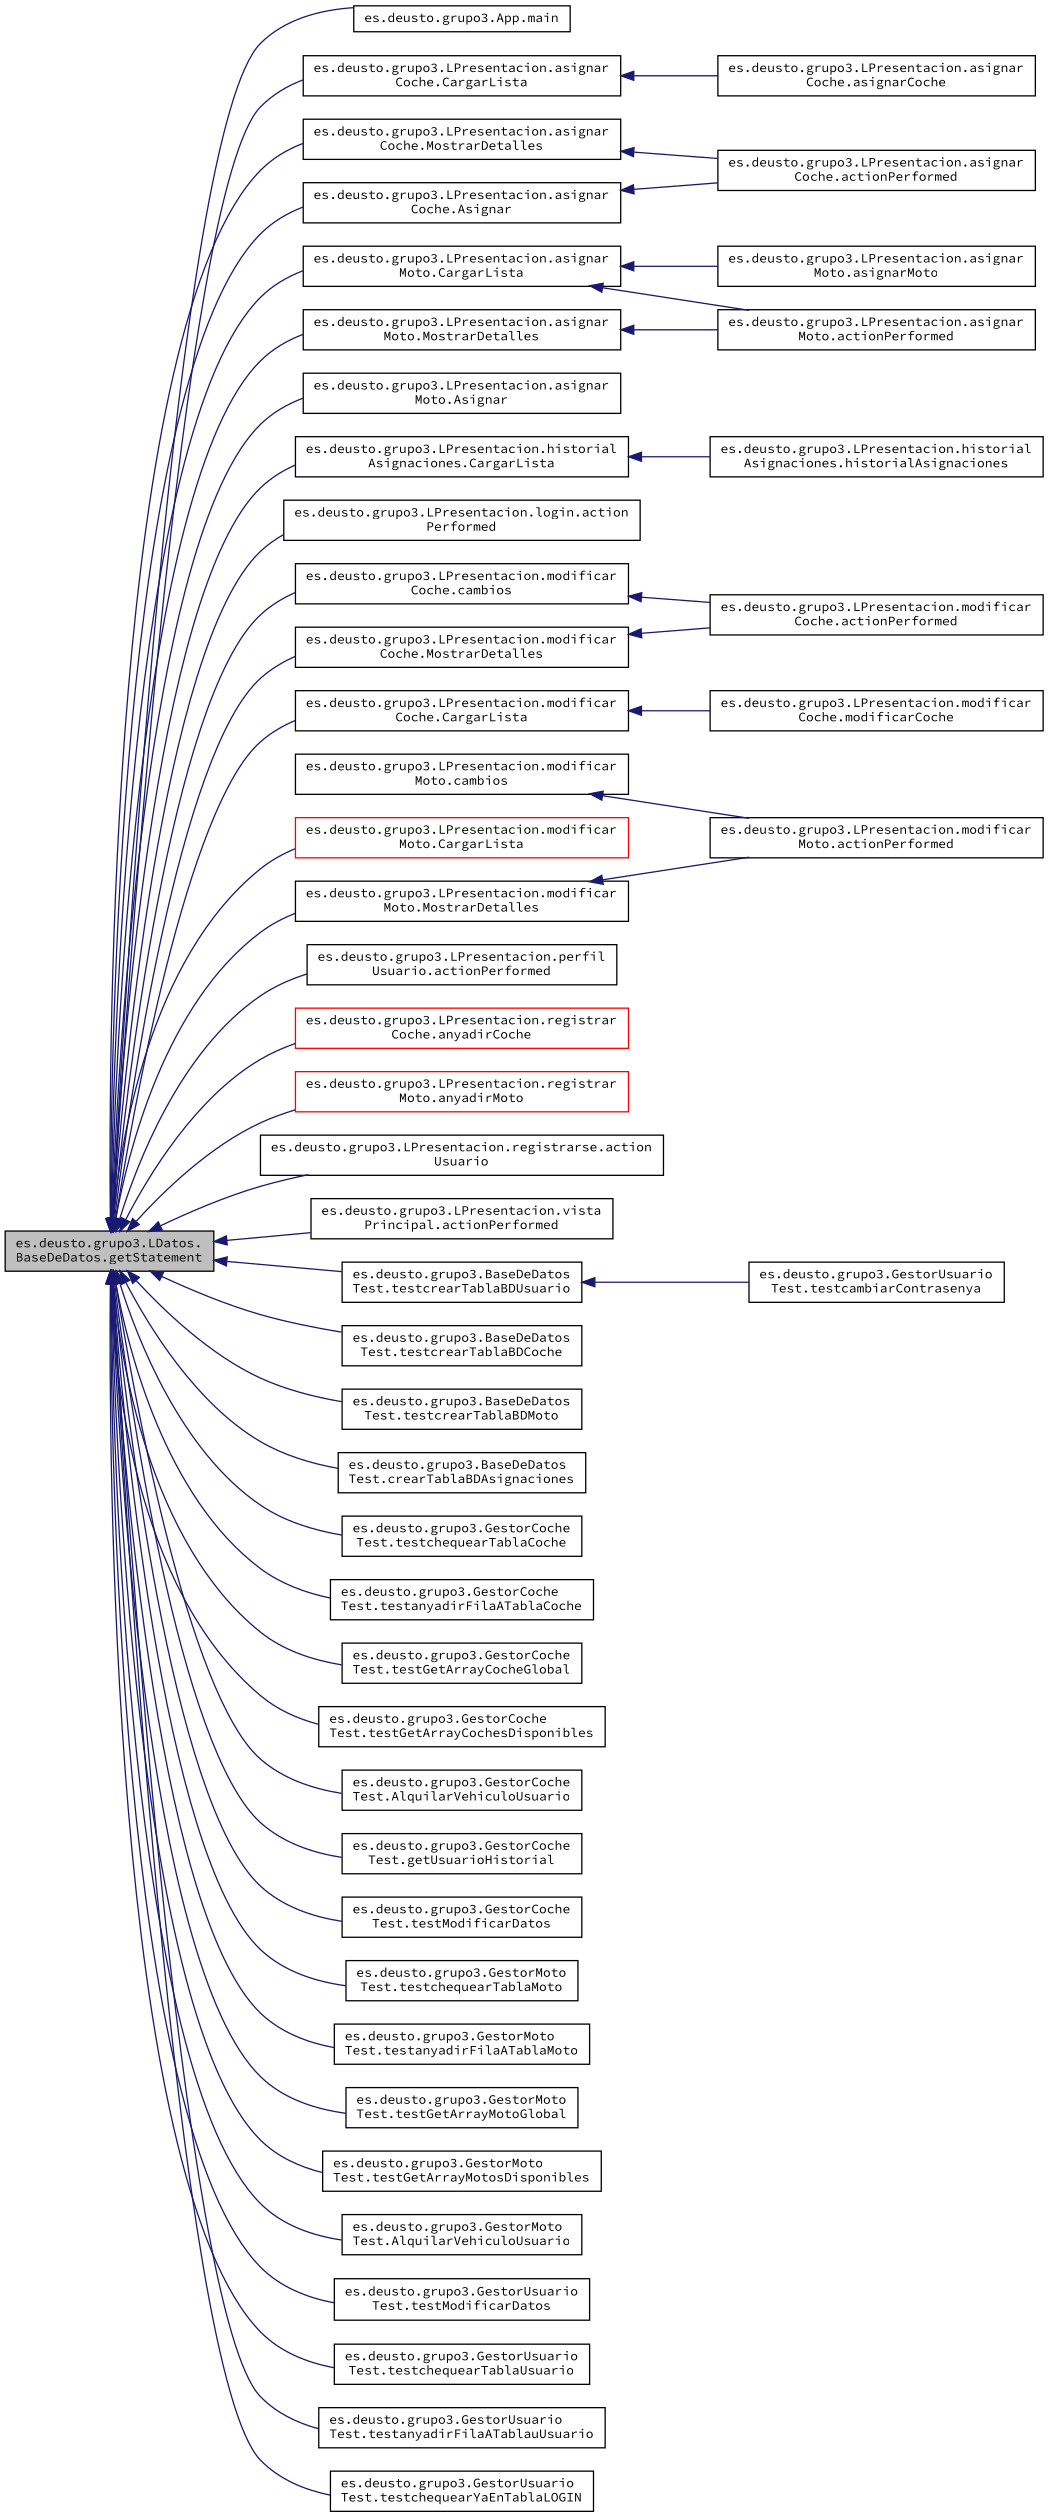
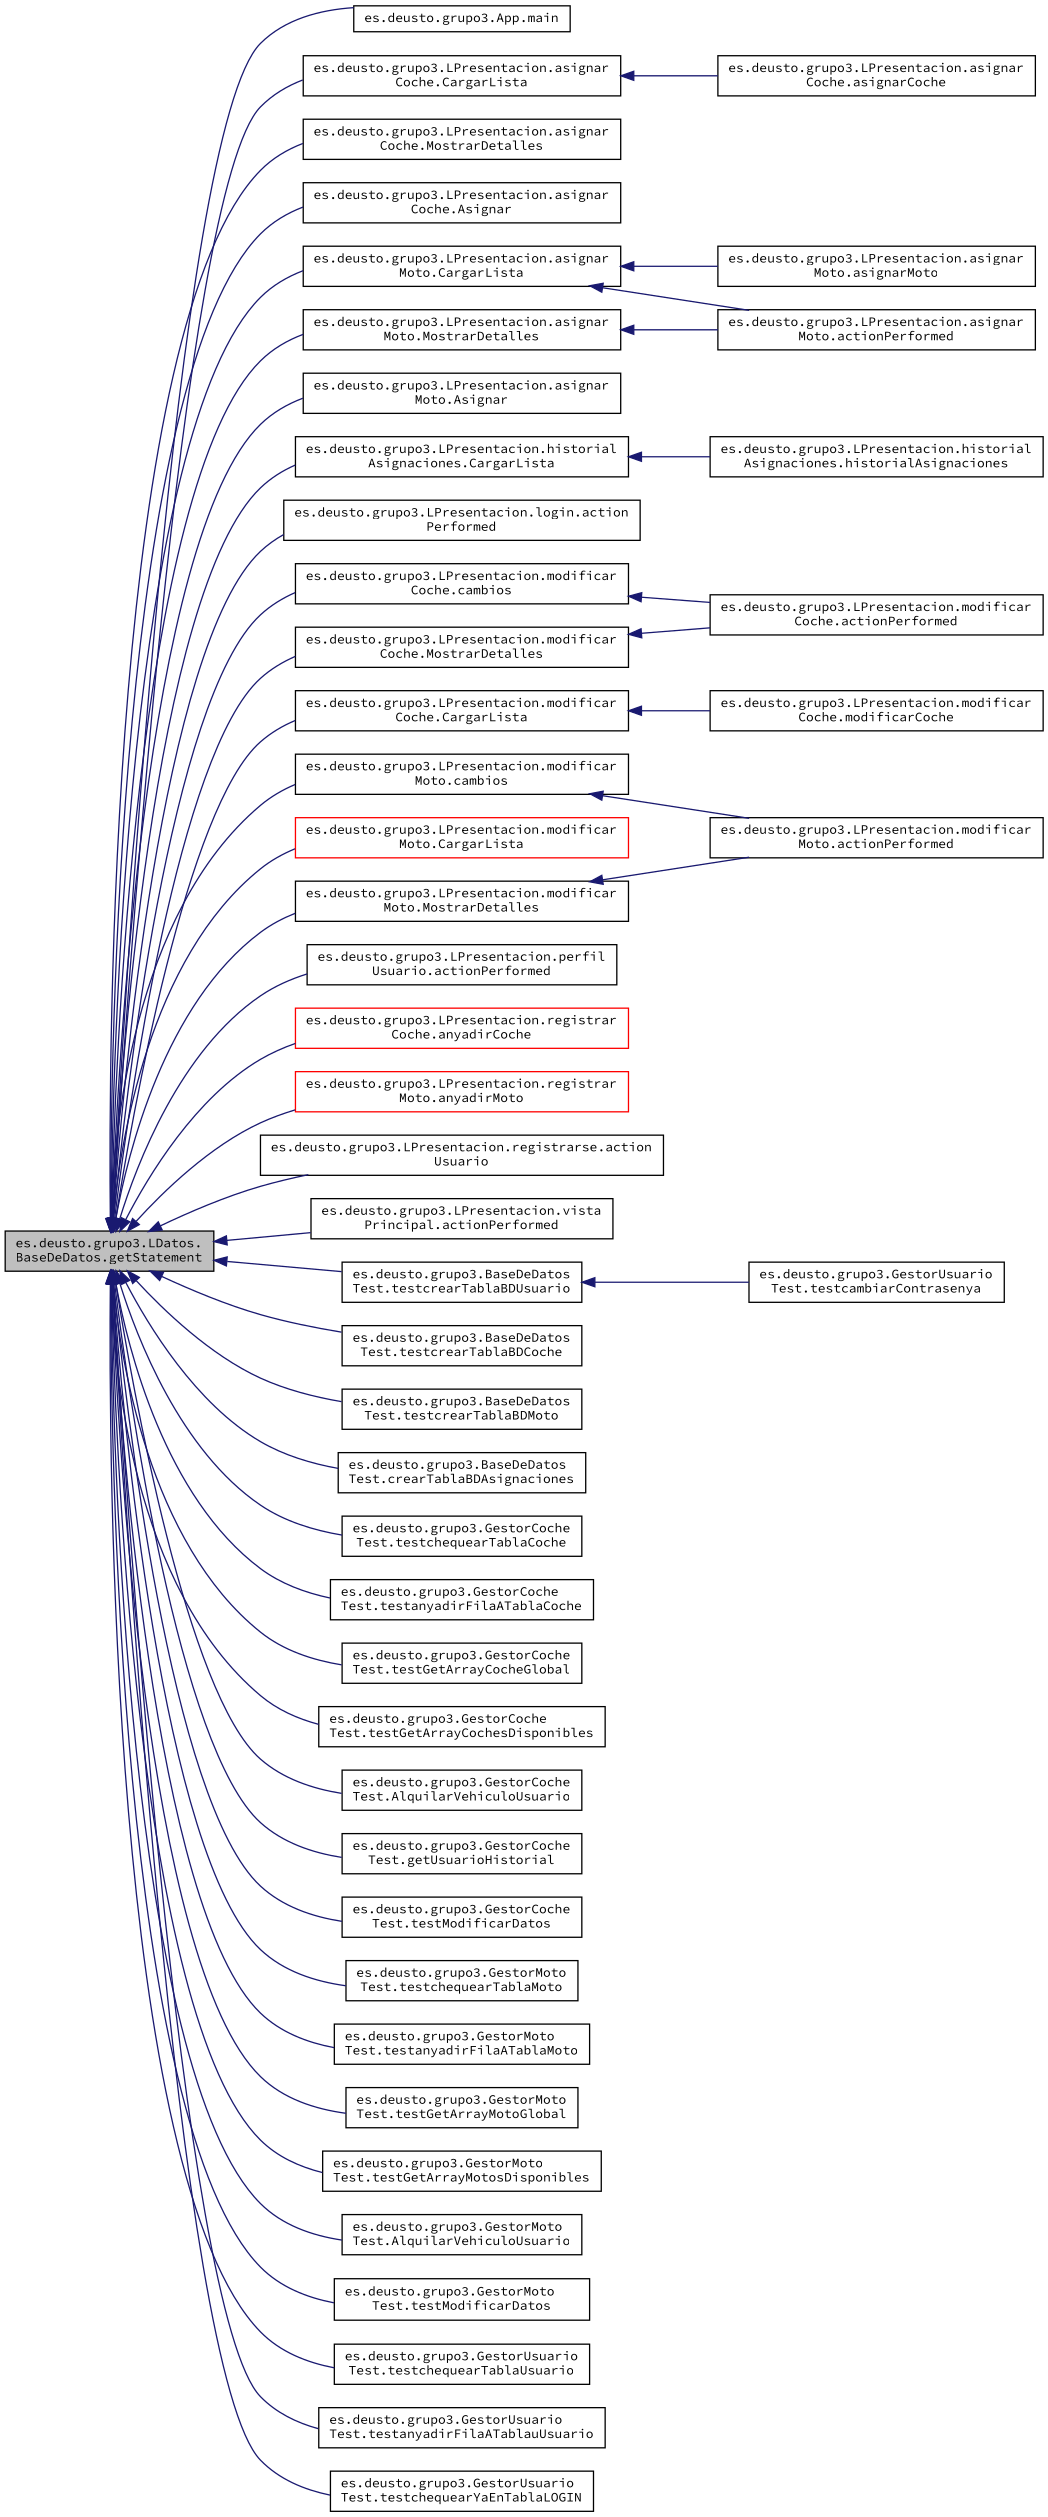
node "es.deusto.grupo3.LPresentacion.asignar Coche.actionPerformed": removed
edge "es.deusto.grupo3.LPresentacion.modificar Moto.cambios" -> "es.deusto.grupo3.LDatos. BaseDeDatos.getStatement": added
node "es.deusto.grupo3.GestorUsuario Test.testModificarDatos": label "es.deusto.grupo3.GestorUsuario Test.testModificarDatos" -> "es.deusto.grupo3.GestorMoto Test.testModificarDatos"
